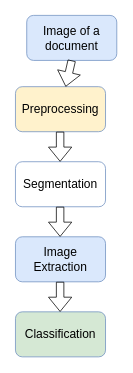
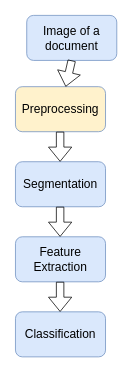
node "Segmentation": fillcolor #ffffff -> #dae8fc
node "Image Extraction": label "Image Extraction" -> "Feature Extraction"
node "Classification": fillcolor #d5e8d4 -> #dae8fc
